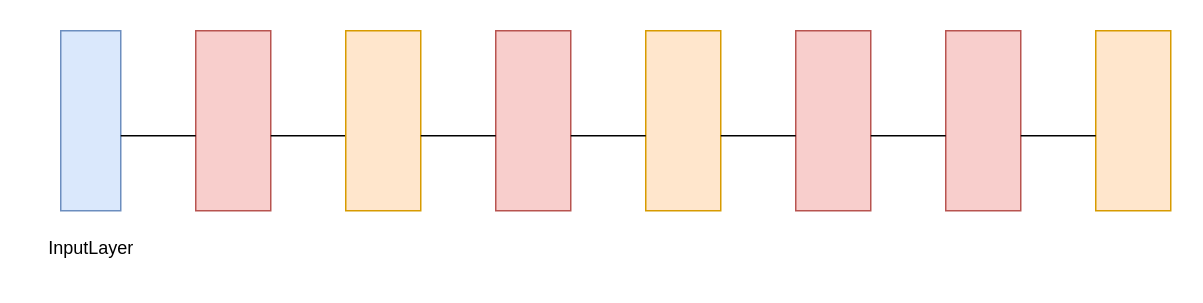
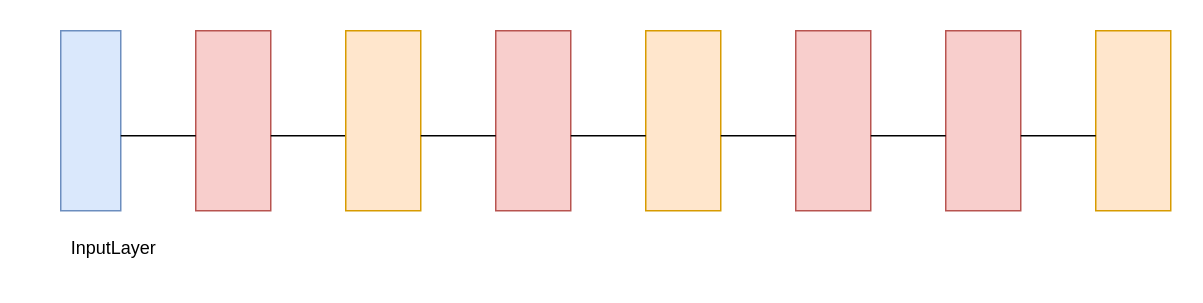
node "InputLayer": moved (91, 248) -> (113, 248)
